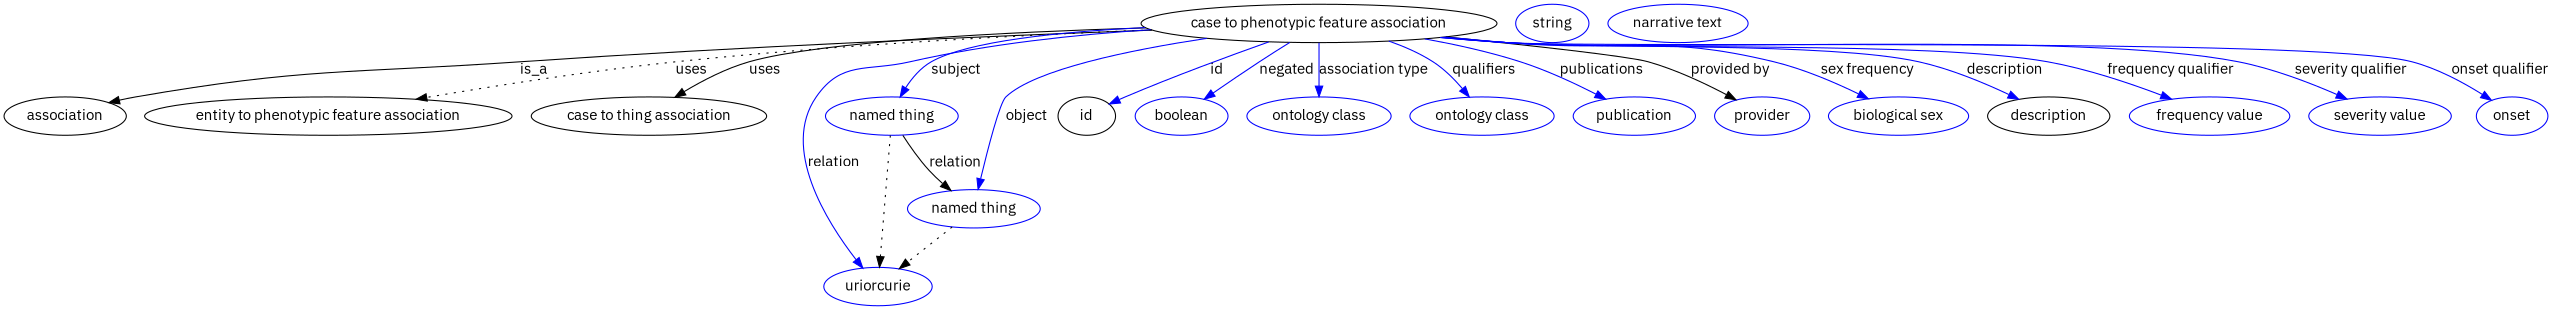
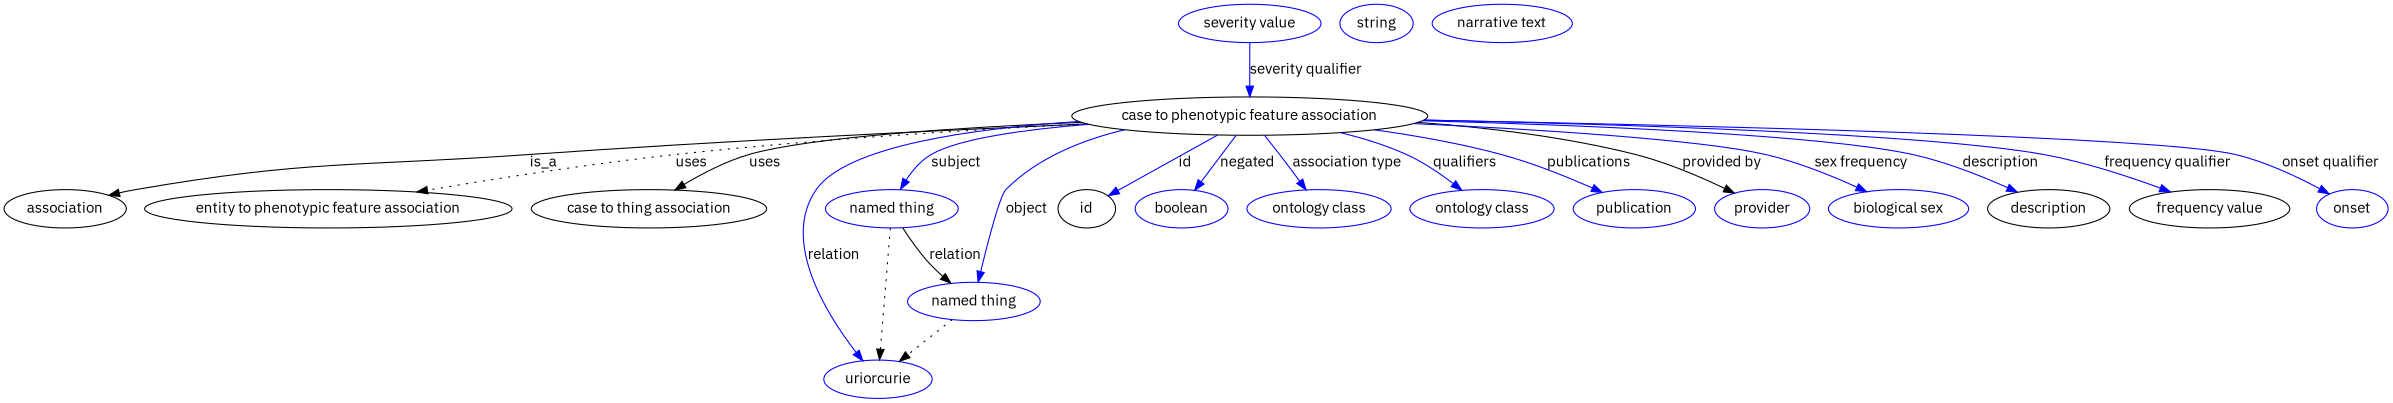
edge "case to phenotypic feature association" -> "severity value": reversed
node "frequency value": color blue -> black
